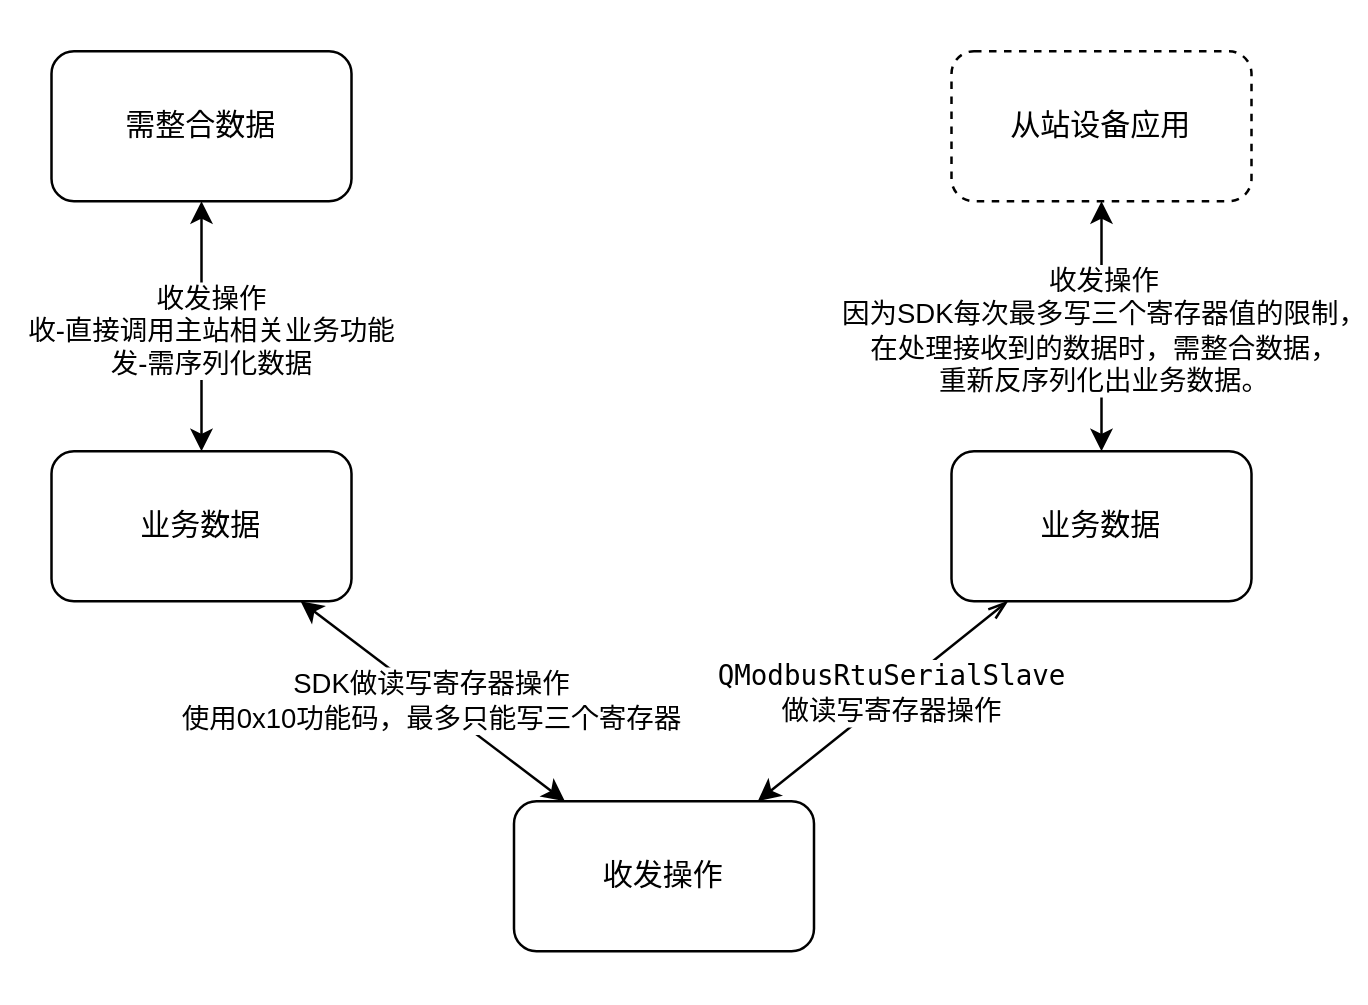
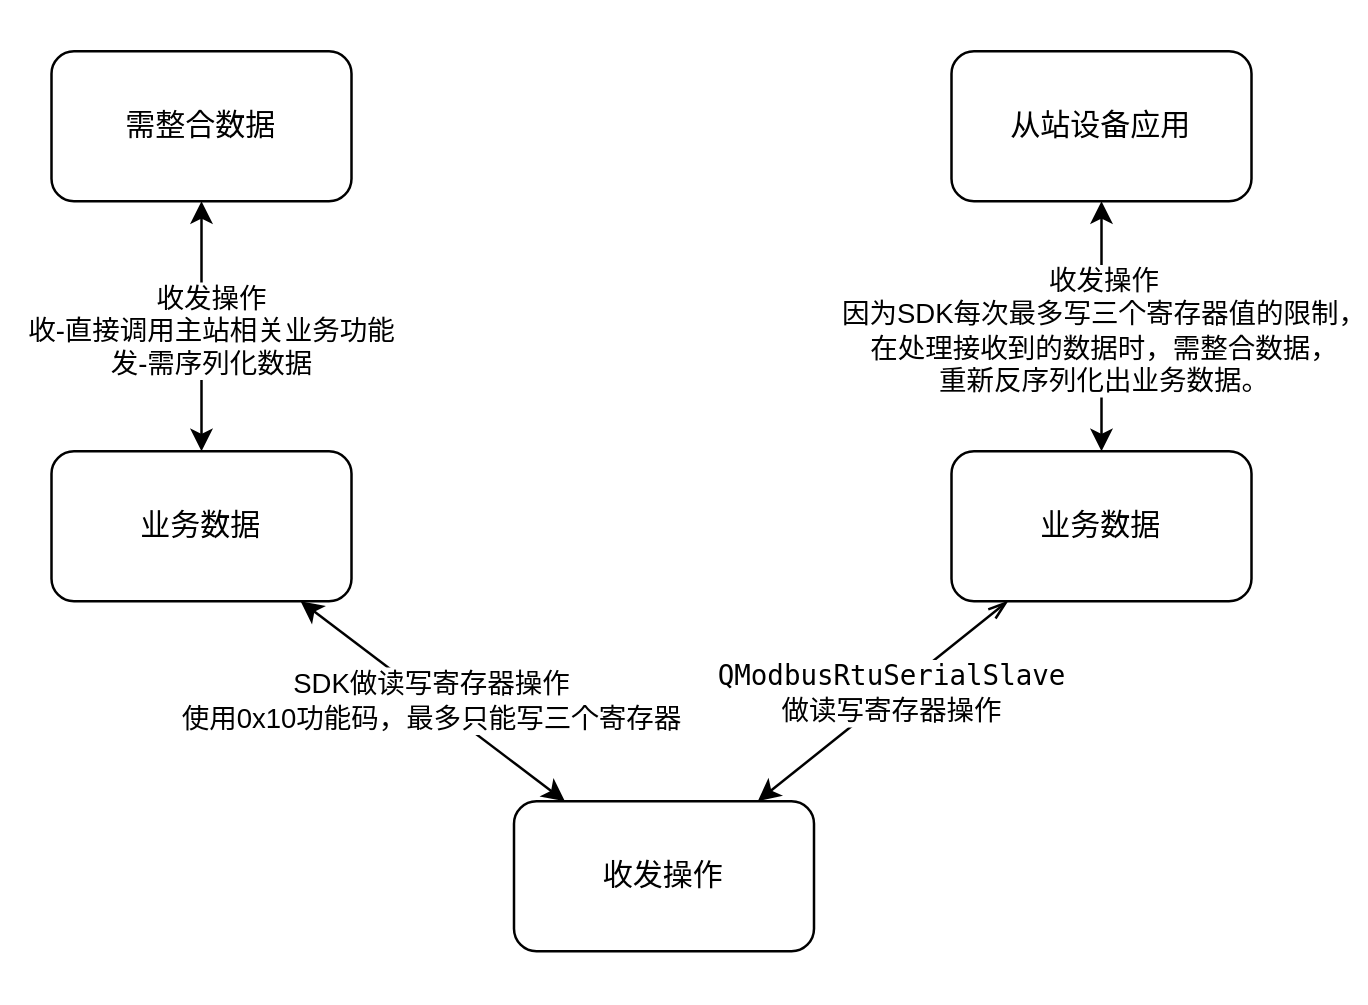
node "从站设备应用": style dashed -> solid
